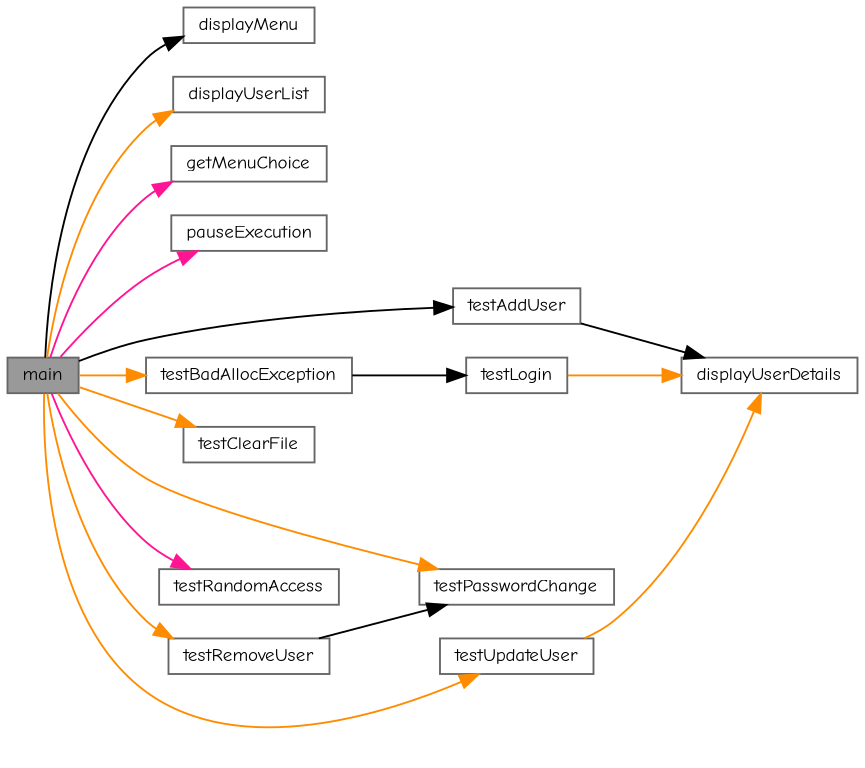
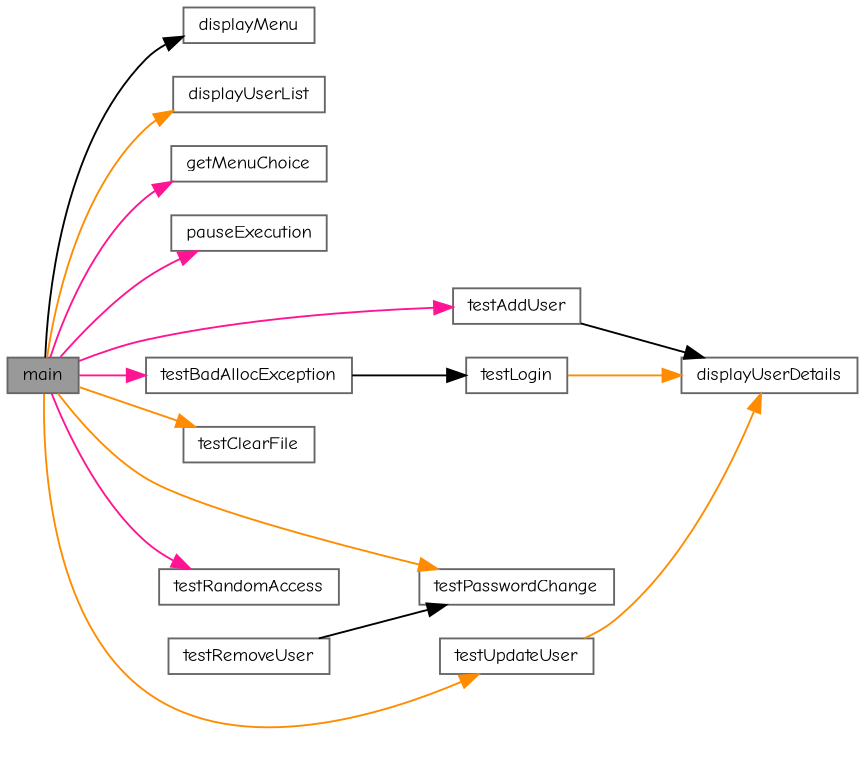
edge "main" -> "testAddUser": color black -> deeppink
edge "main" -> "testBadAllocException": color darkorange -> deeppink
edge "main" -> "testRemoveUser": removed
